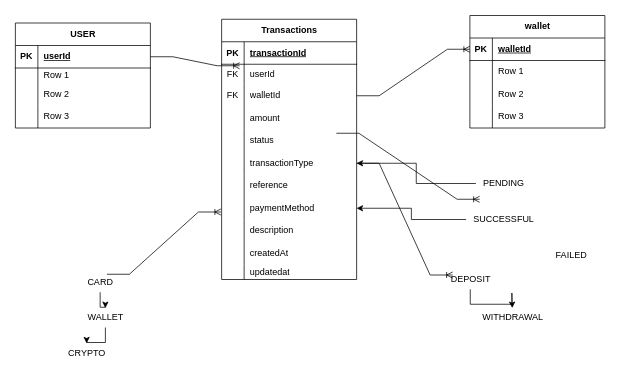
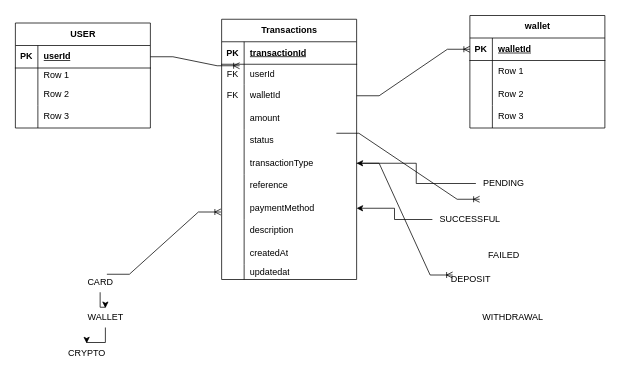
node "SUCCESSFUL": moved (503, 219) -> (470, 219)
node "FAILED": moved (571, 255) -> (503, 255)
edge "DEPOSIT" -> "WITHDRAWAL": removed
